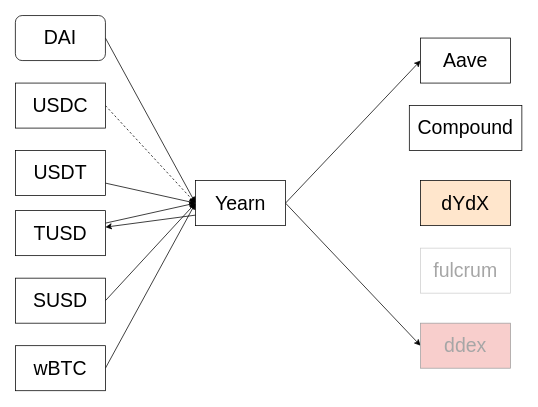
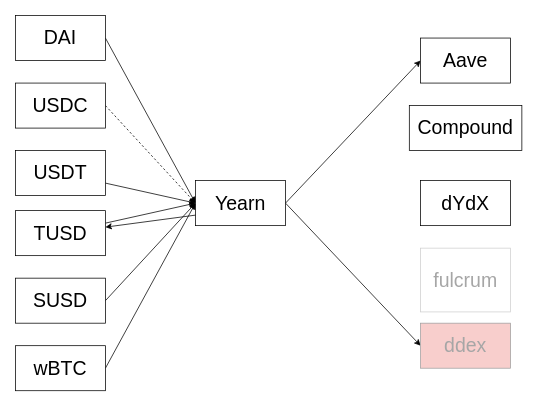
node "DAI": shape rounded rectangle -> rectangle
node "dYdX": fillcolor #ffe6cc -> #ffffff
node "fulcrum": size 90x45 -> 90x64
